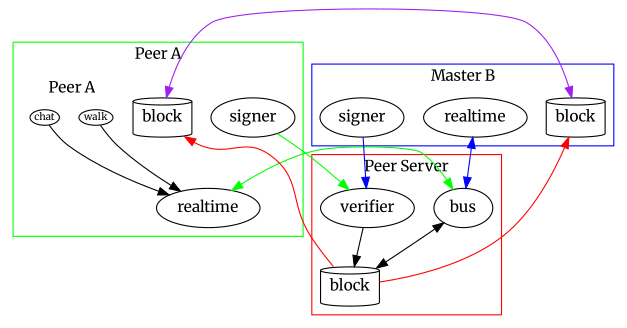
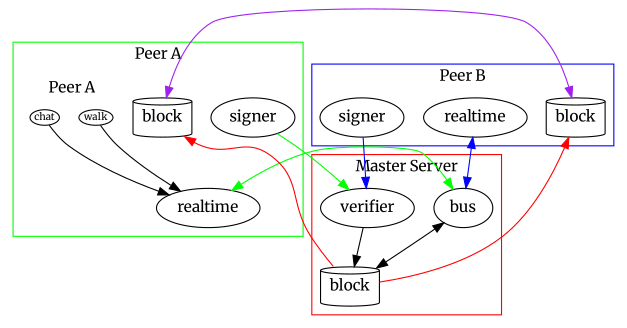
cluster "Master B": label "Master B" -> "Peer B"
cluster "Peer Server": label "Peer Server" -> "Master Server"
